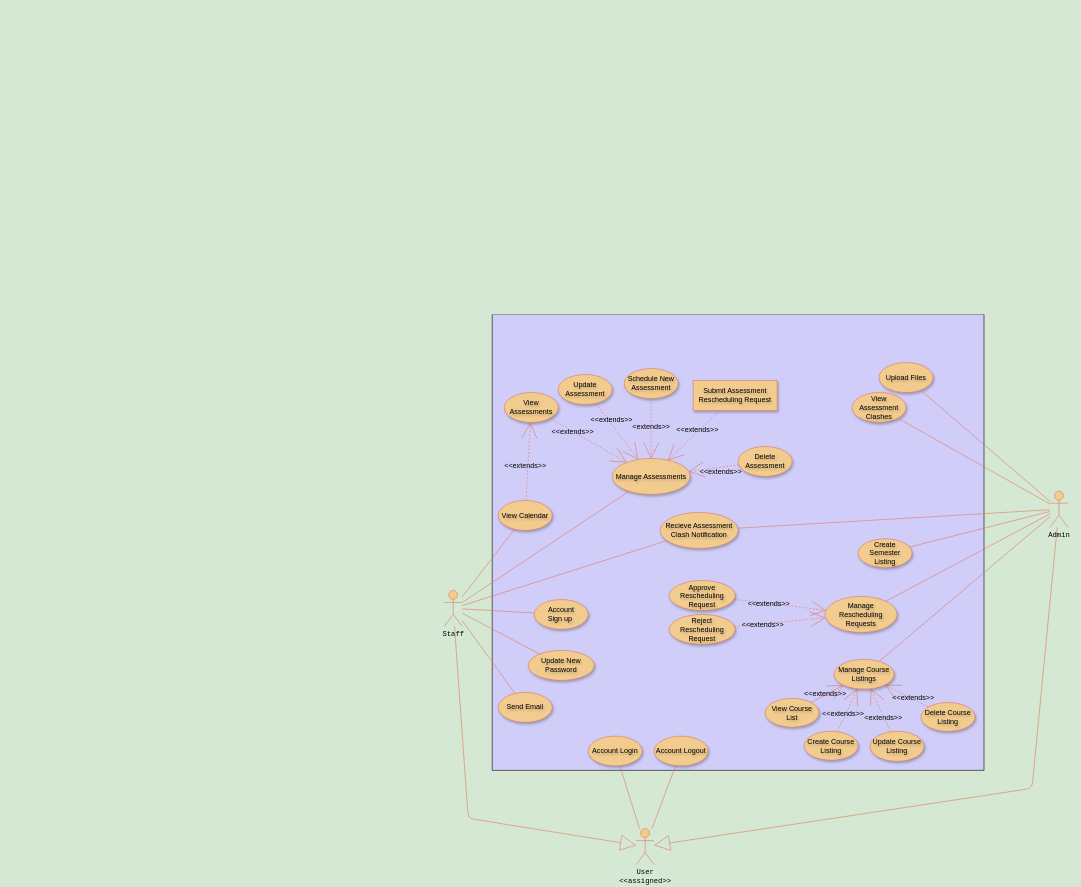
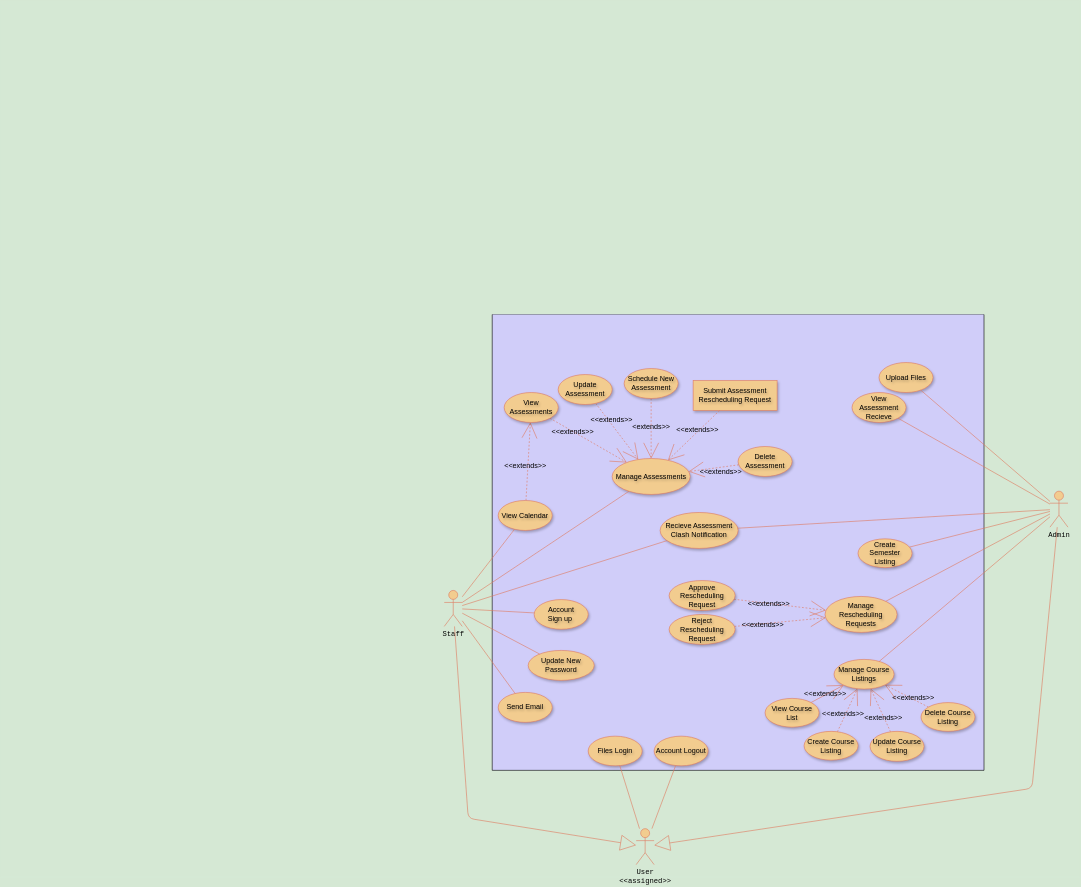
node "View Assessment Clashes": label "View Assessment Clashes" -> "View Assessment Recieve"
node "Account Login": label "Account Login" -> "Files Login"
